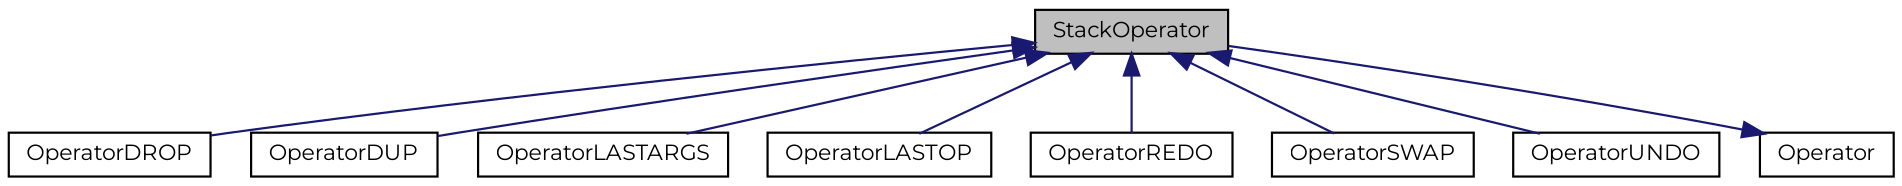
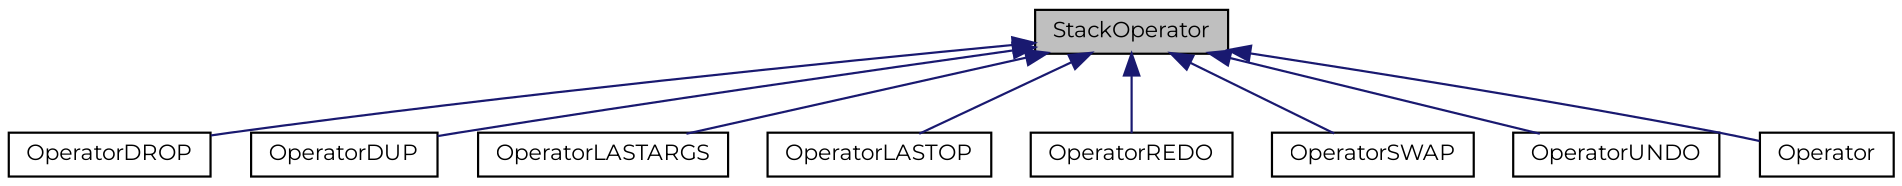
edge "StackOperator" -> "Operator": reversed
